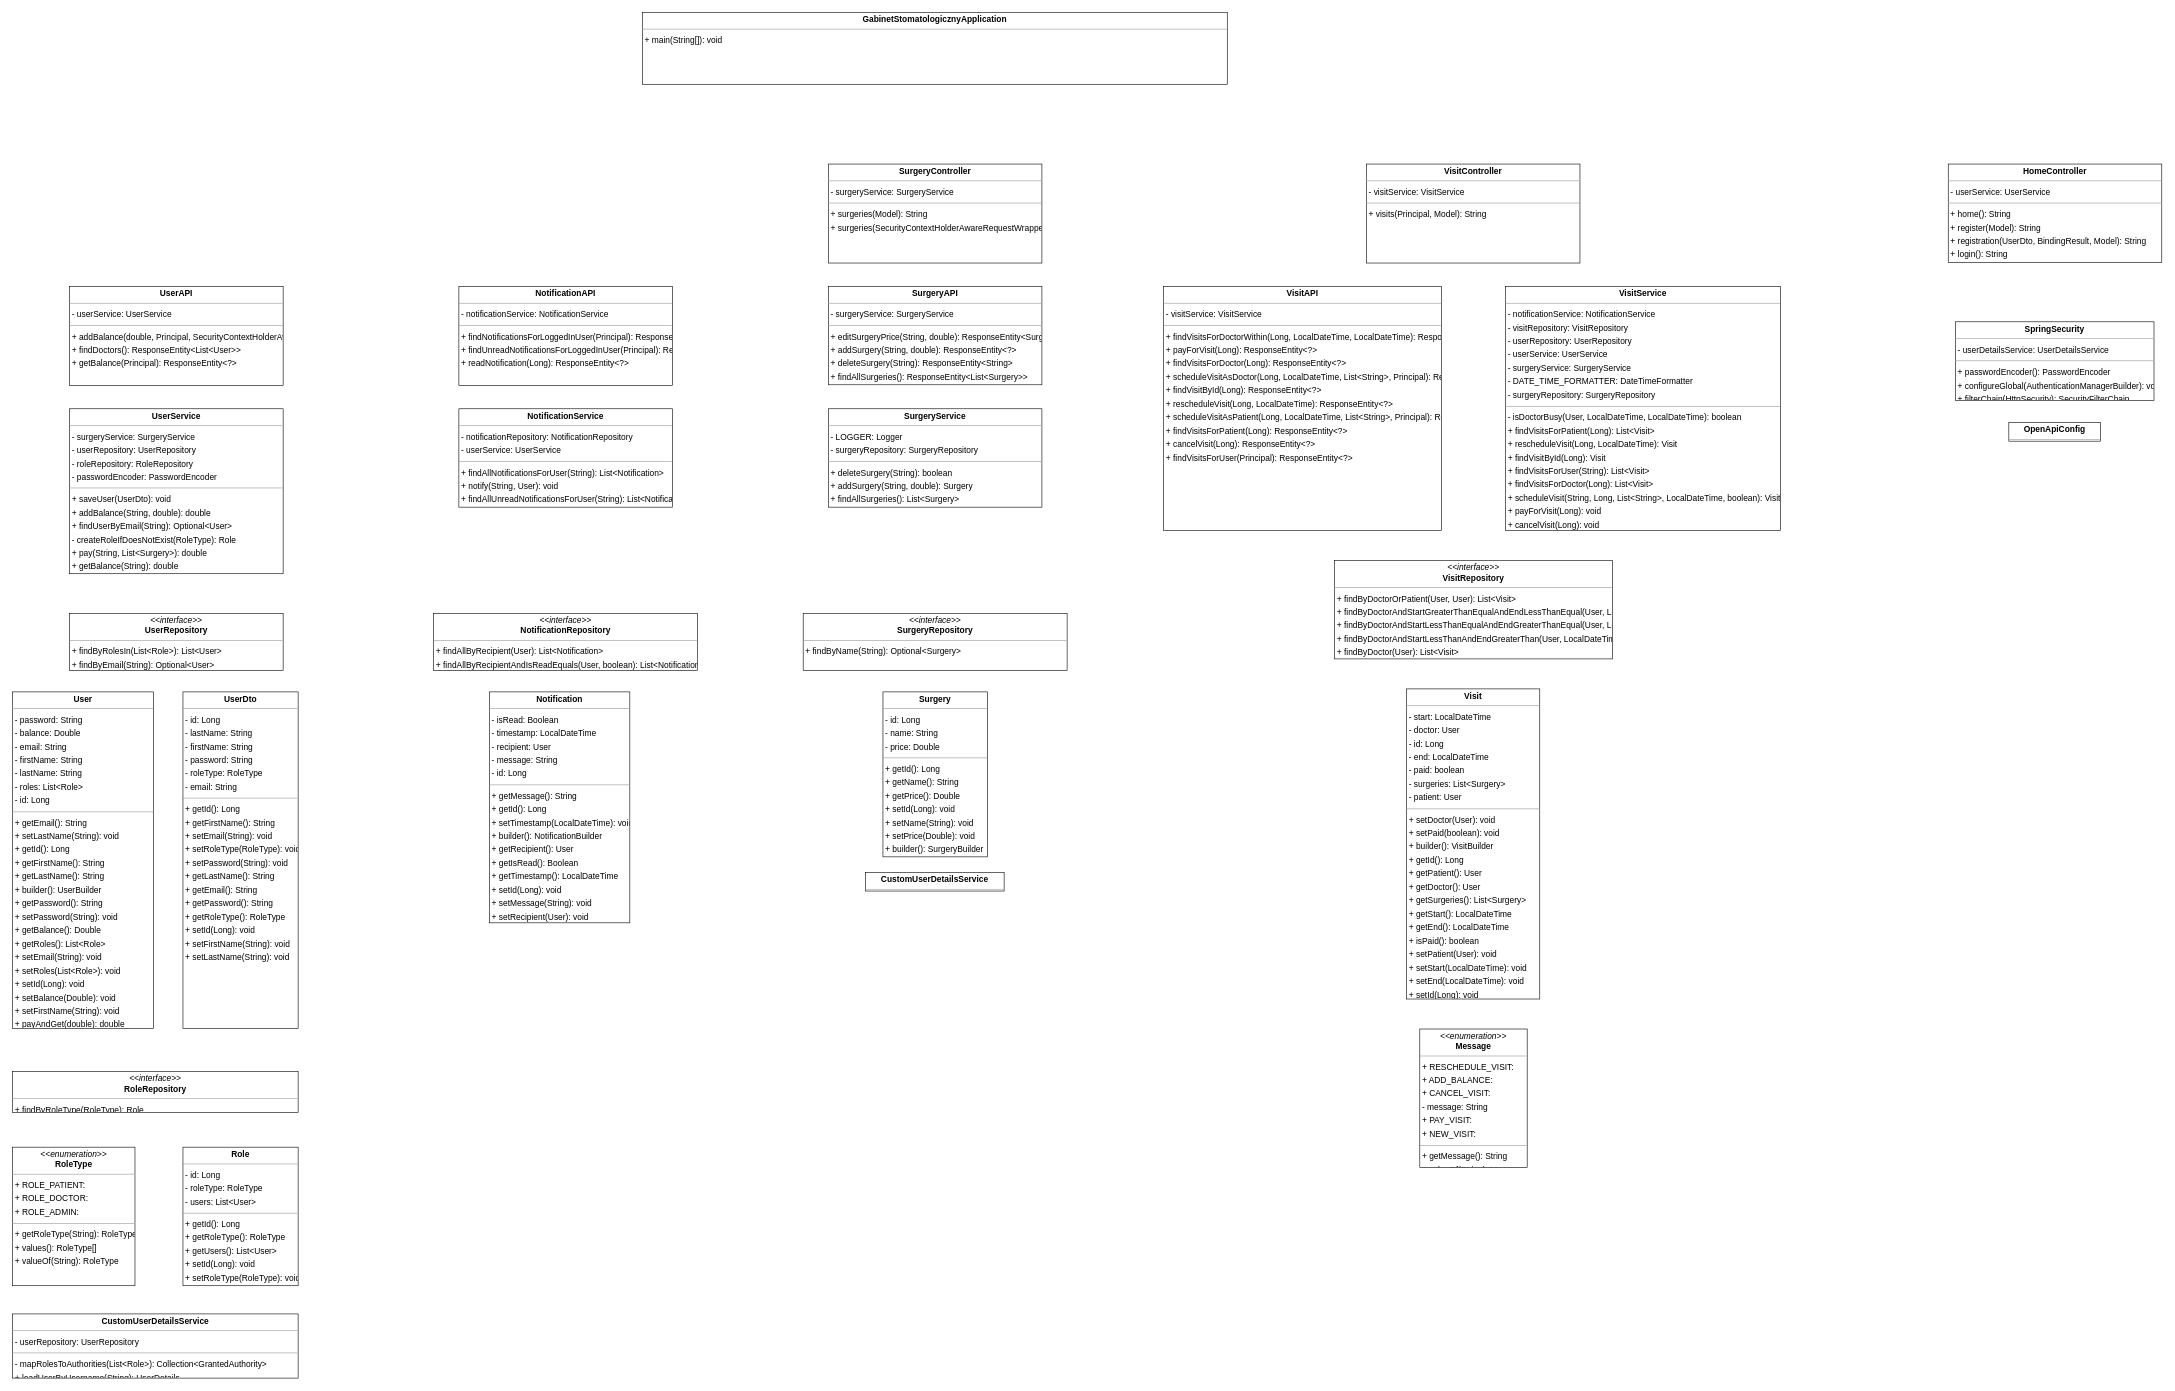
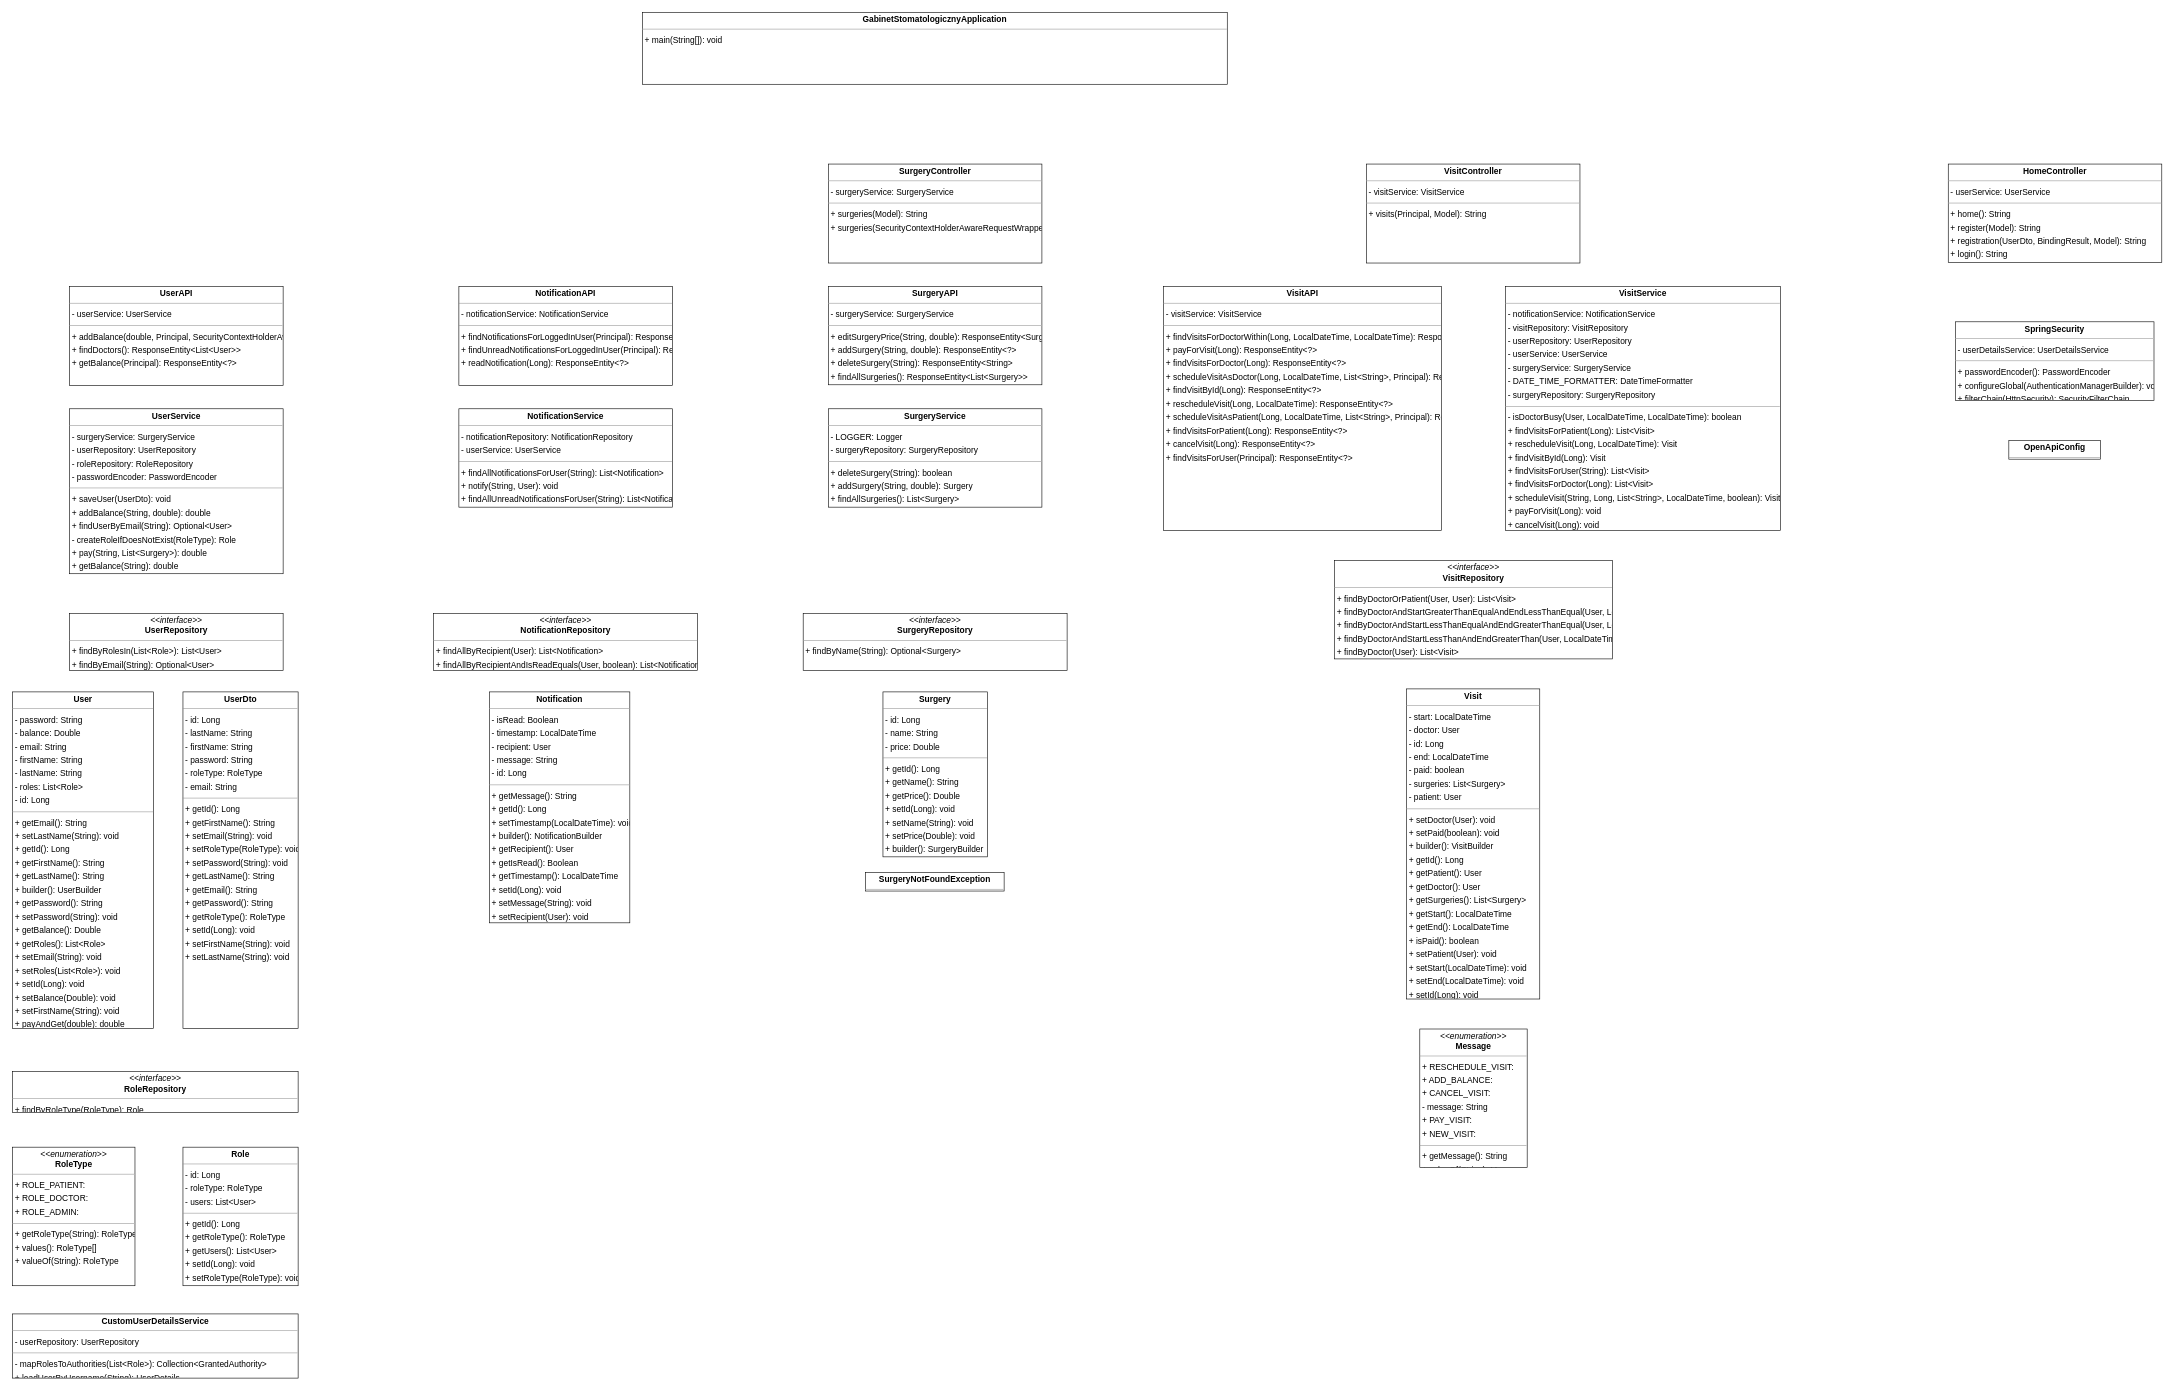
node "OpenApiConfig": moved (2055, 432) -> (2055, 450)
node "CustomUserDetailsService": label "CustomUserDetailsService" -> "SurgeryNotFoundException"
